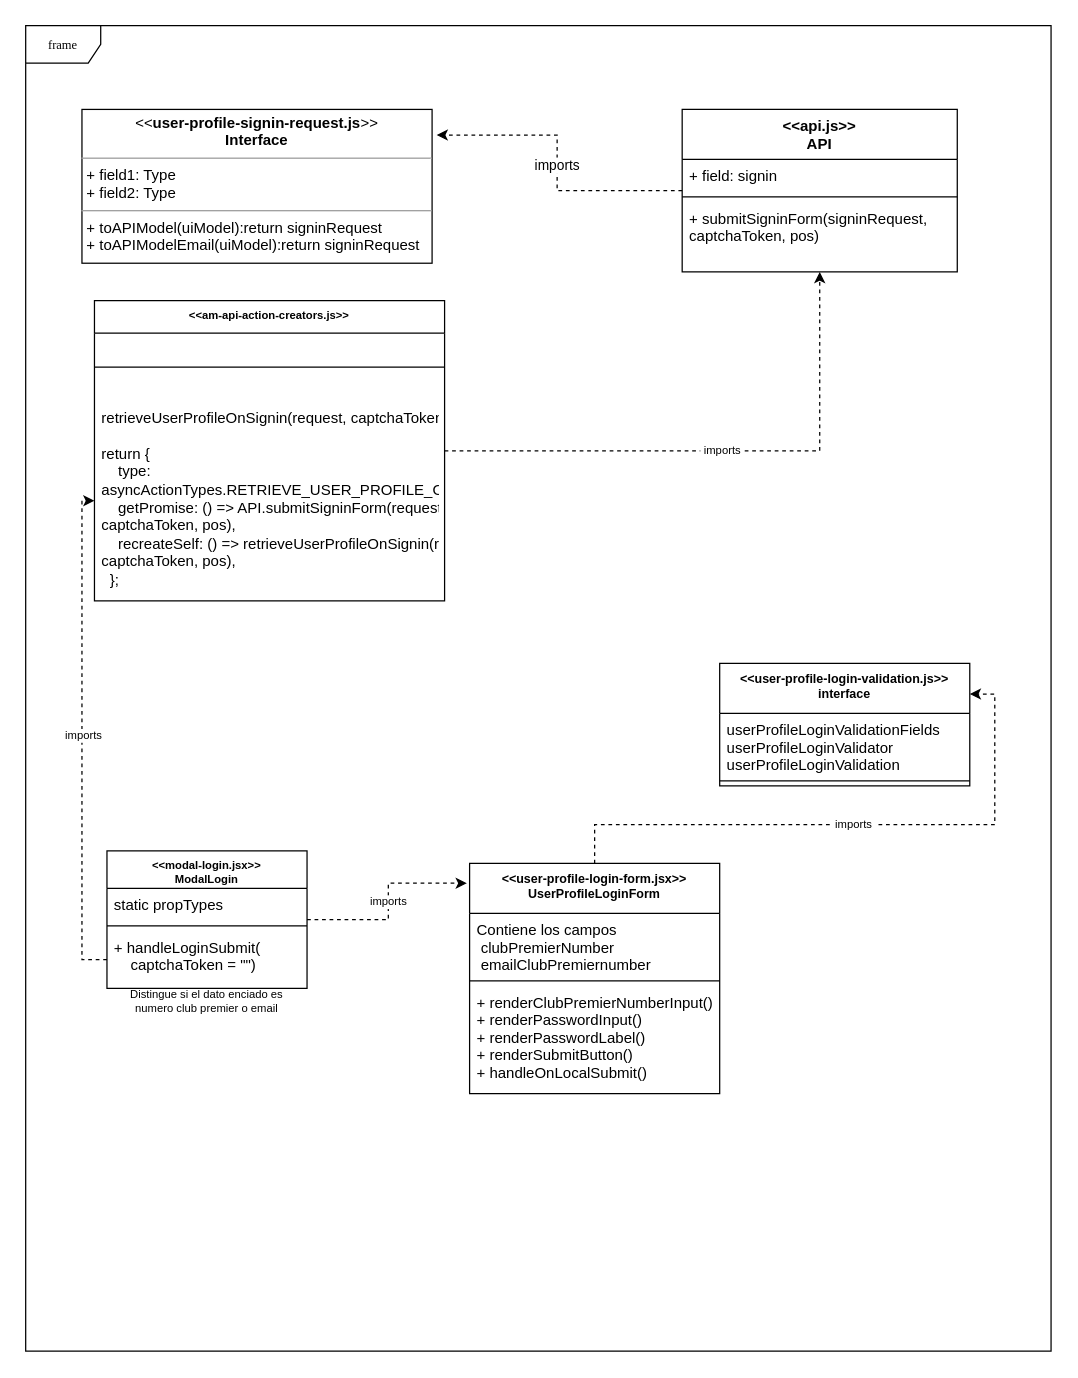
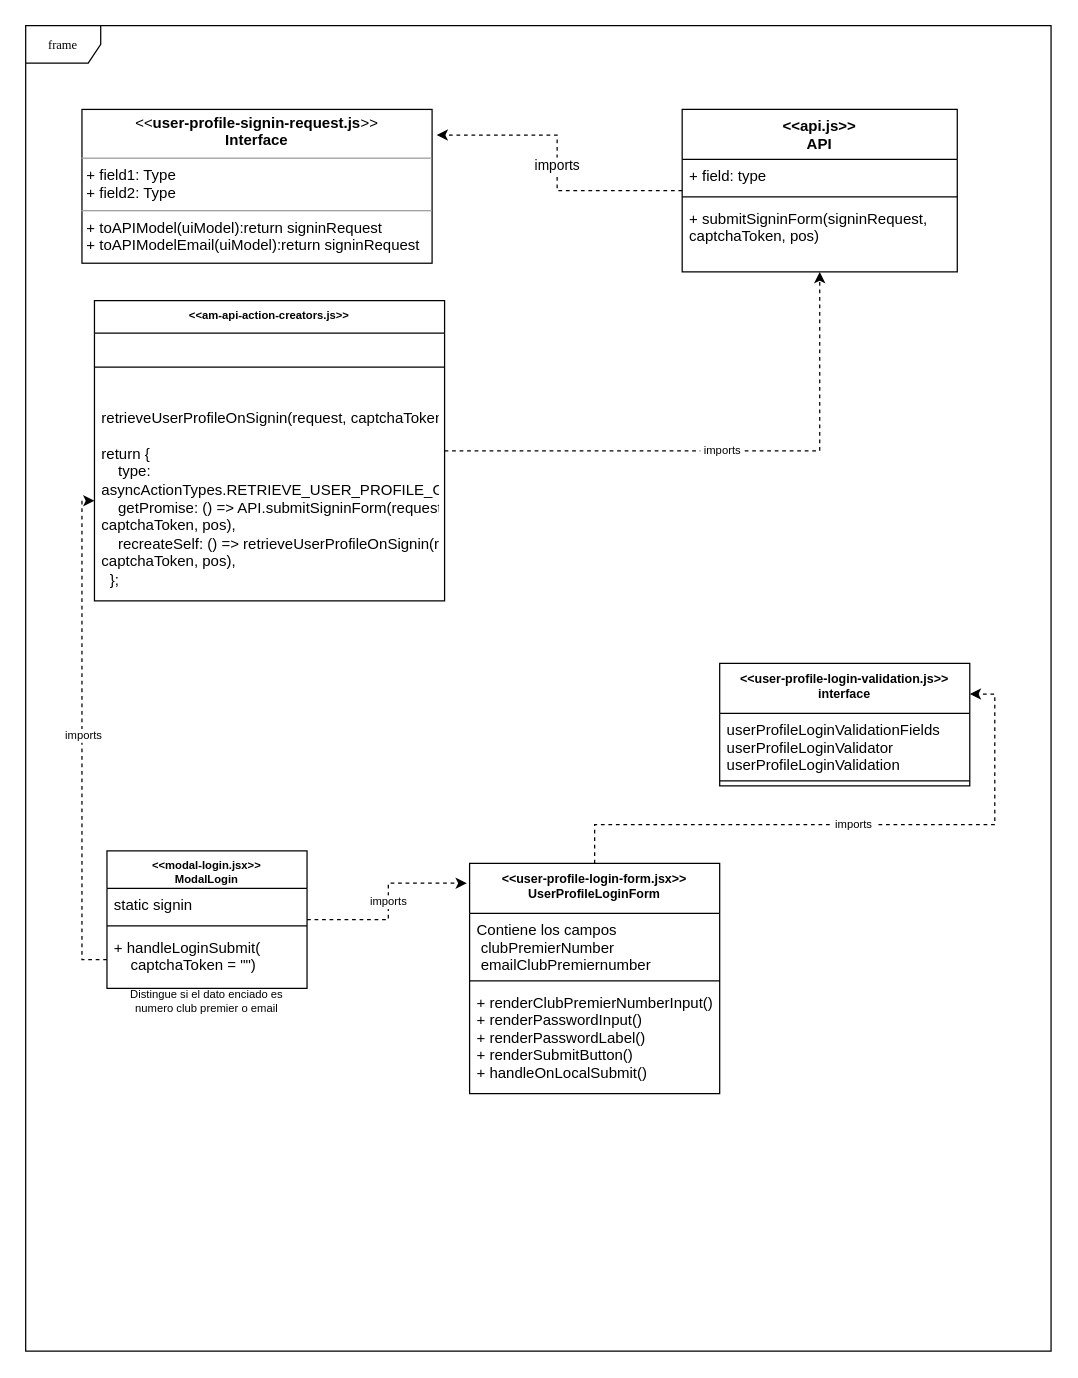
node "+ field: signin": label "+ field: signin" -> "+ field: type"
node "static propTypes": label "static propTypes" -> "static signin"
